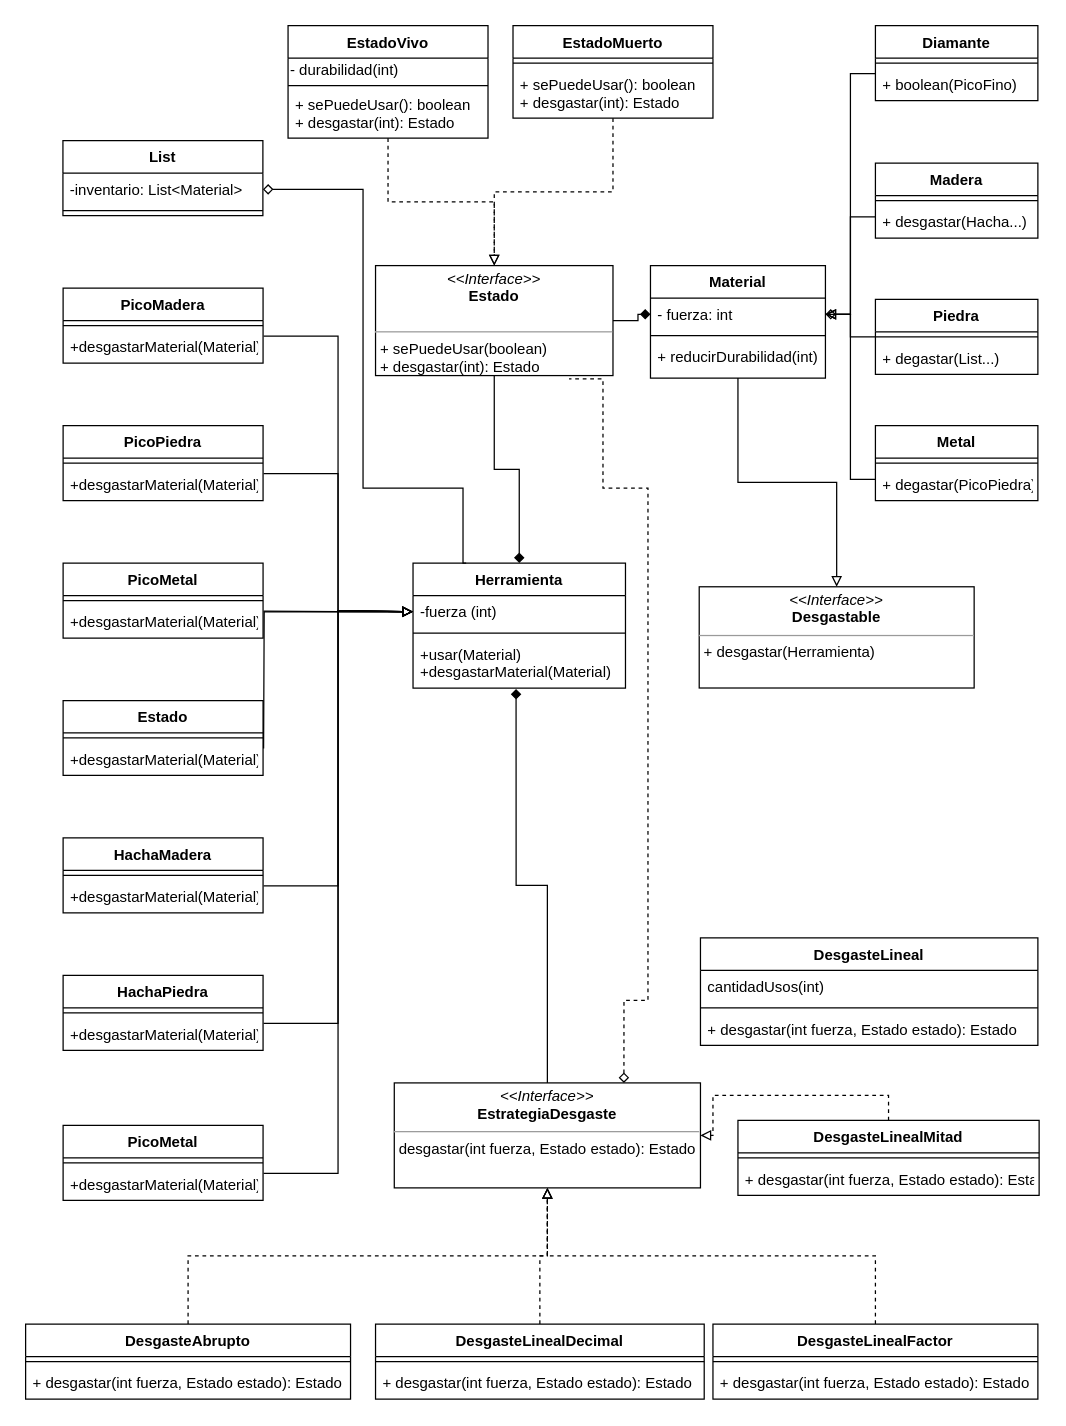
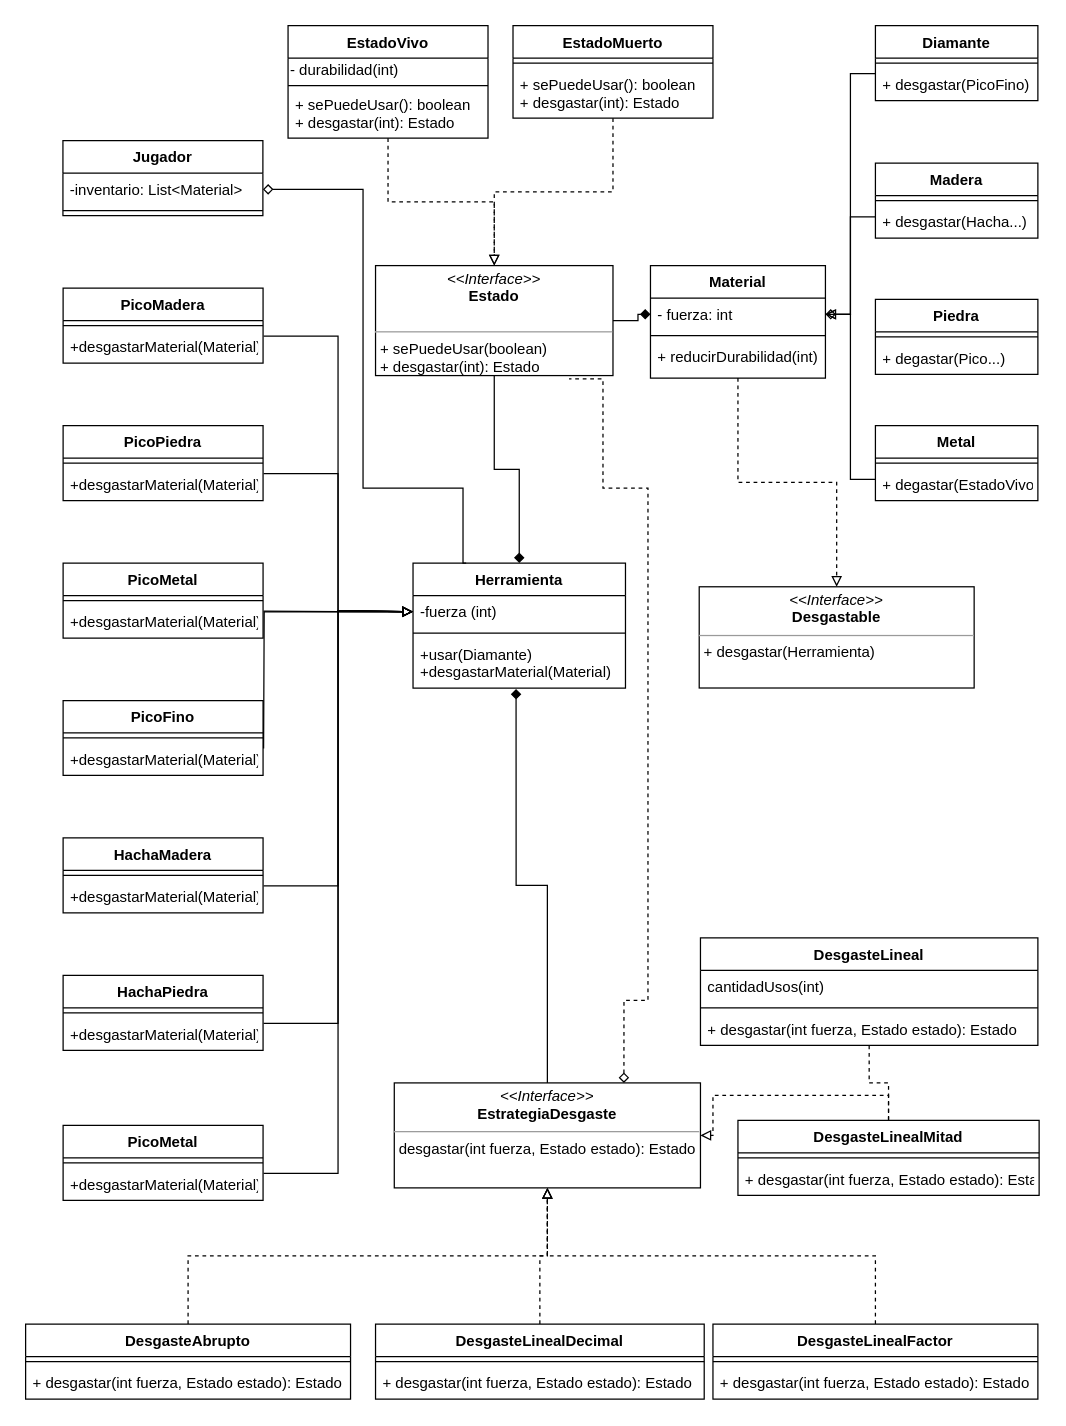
node "+ boolean(PicoFino)": label "+ boolean(PicoFino)" -> "+ desgastar(PicoFino)"
node "List": label "List" -> "Jugador"
edge "Piedra" -> "- fuerza: int": removed
node "+ degastar(List...)": label "+ degastar(List...)" -> "+ degastar(Pico...)"
edge "Material" -> "<<Interface>> Desgastable + desgastar(Herramienta)": style solid -> dashed
node "+ degastar(PicoPiedra)": label "+ degastar(PicoPiedra)" -> "+ degastar(EstadoVivo)"
node "+usar(Material) +desgastarMaterial(Material)": label "+usar(Material) +desgastarMaterial(Material)" -> "+usar(Diamante) +desgastarMaterial(Material)"
node "Estado": label "Estado" -> "PicoFino"
edge "DesgasteLineal" -- "DesgasteLinealMitad": added
